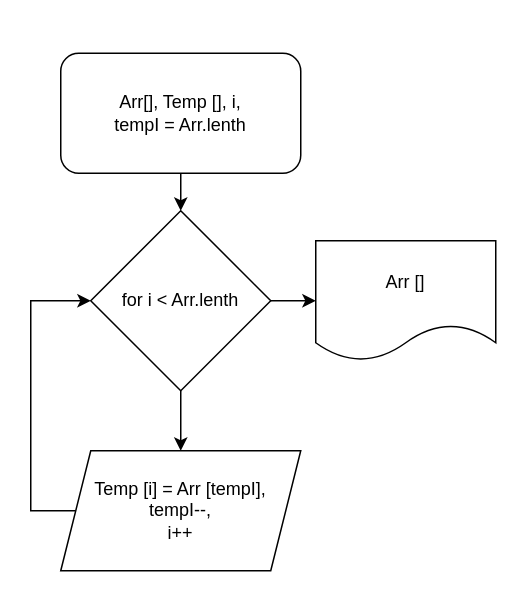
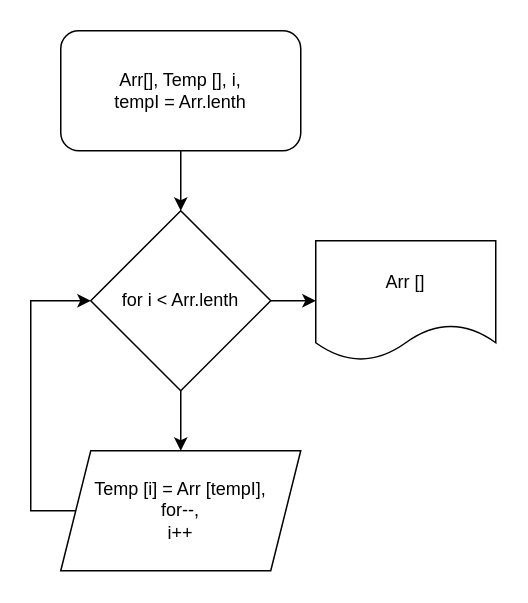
node "Arr[], Temp [], i, tempI = Arr.lenth": moved (181, 113) -> (181, 91)
node "Temp [i] = Arr [tempI], tempI--, i++": label "Temp [i] = Arr [tempI], tempI--, i++" -> "Temp [i] = Arr [tempI], for--, i++"
